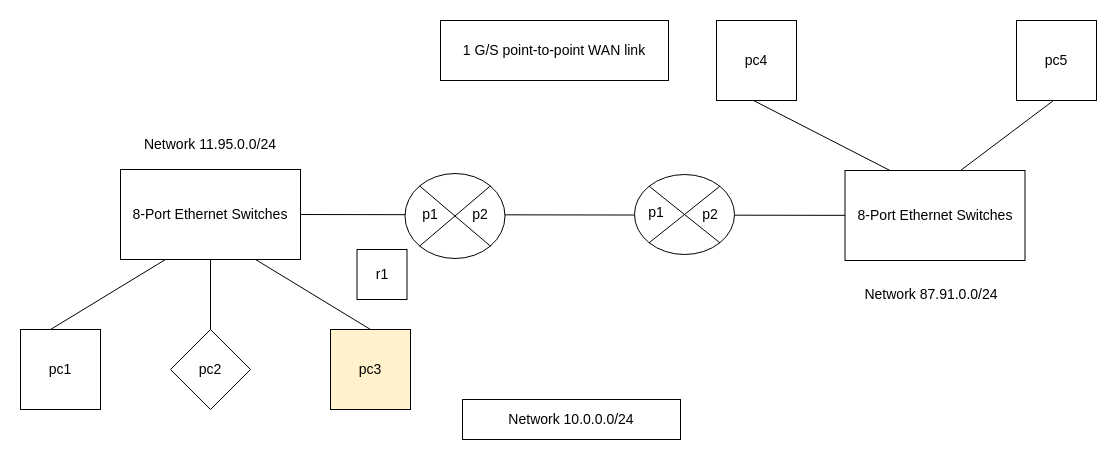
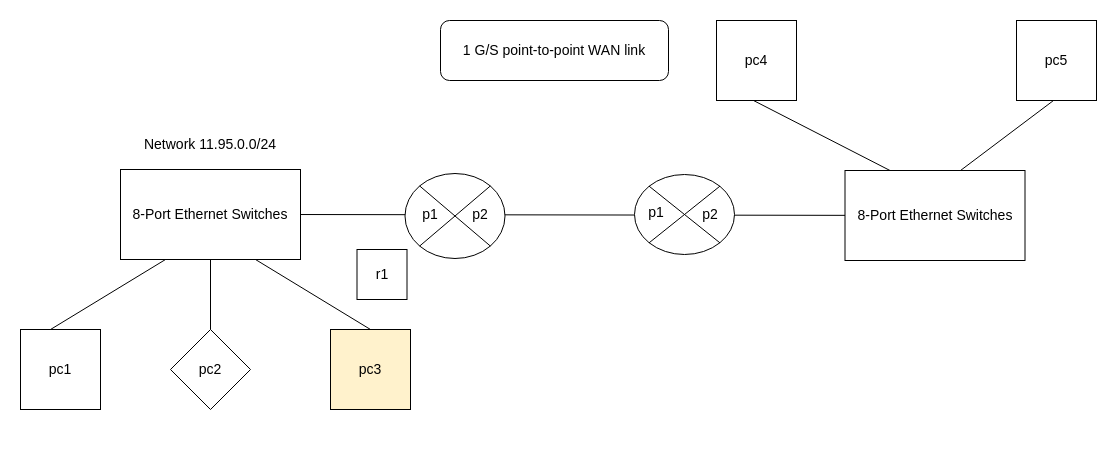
node "1 G/S point-to-point WAN link": shape rectangle -> rounded rectangle
node "Network 87.91.0.0/24": removed
node "Network 10.0.0.0/24": removed
